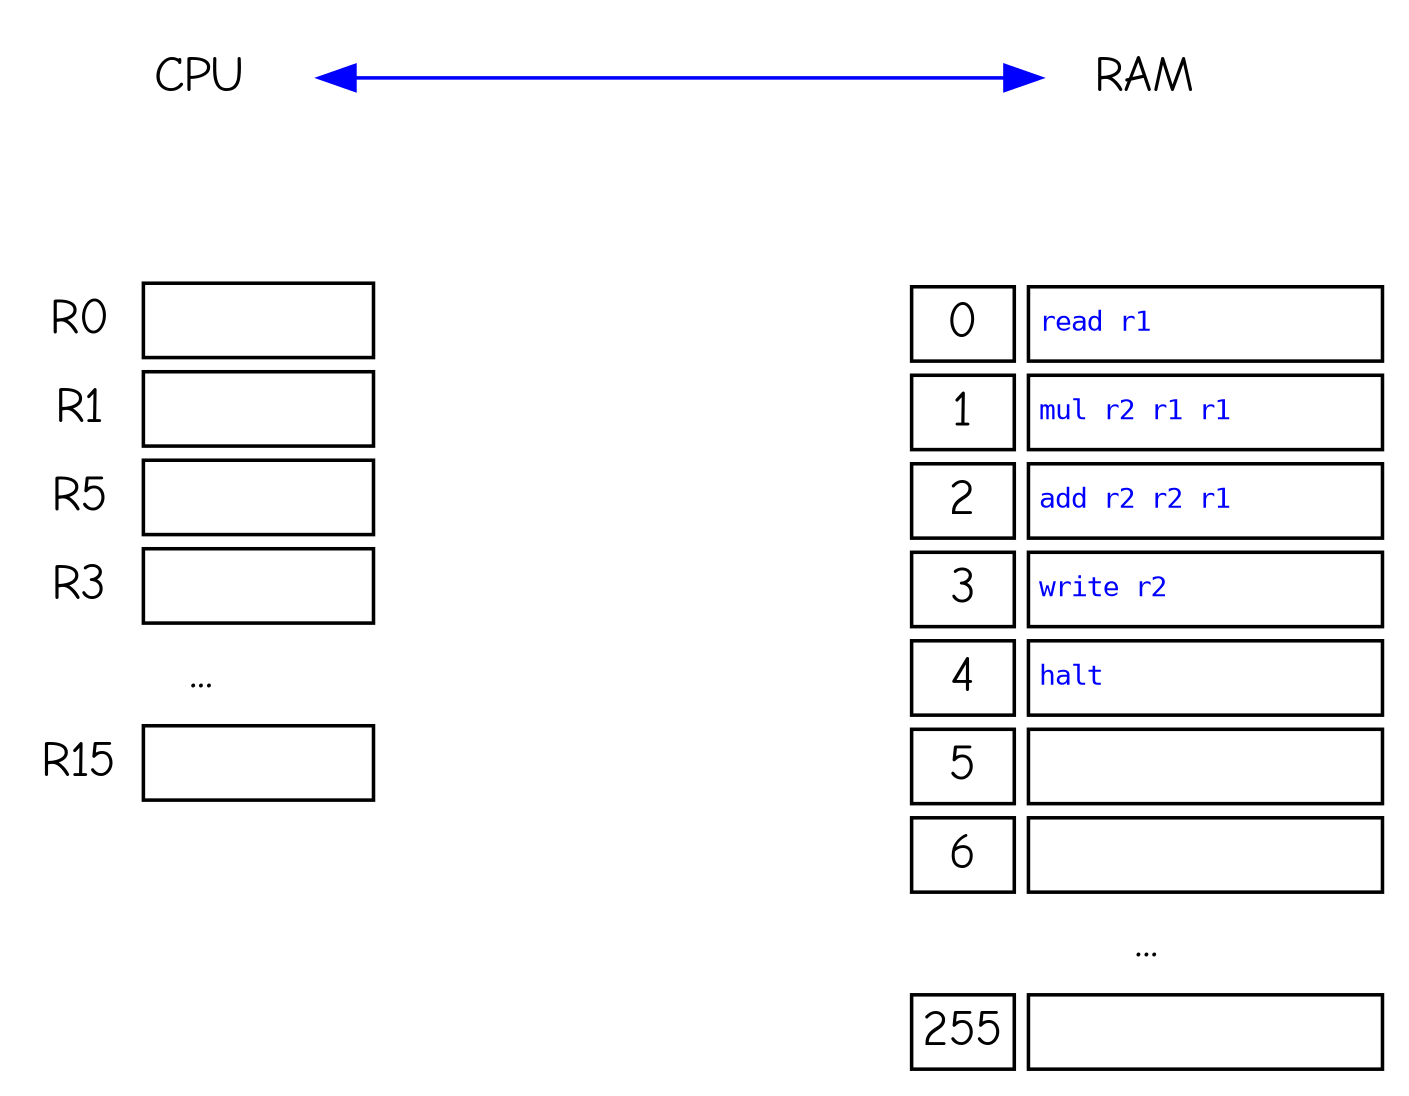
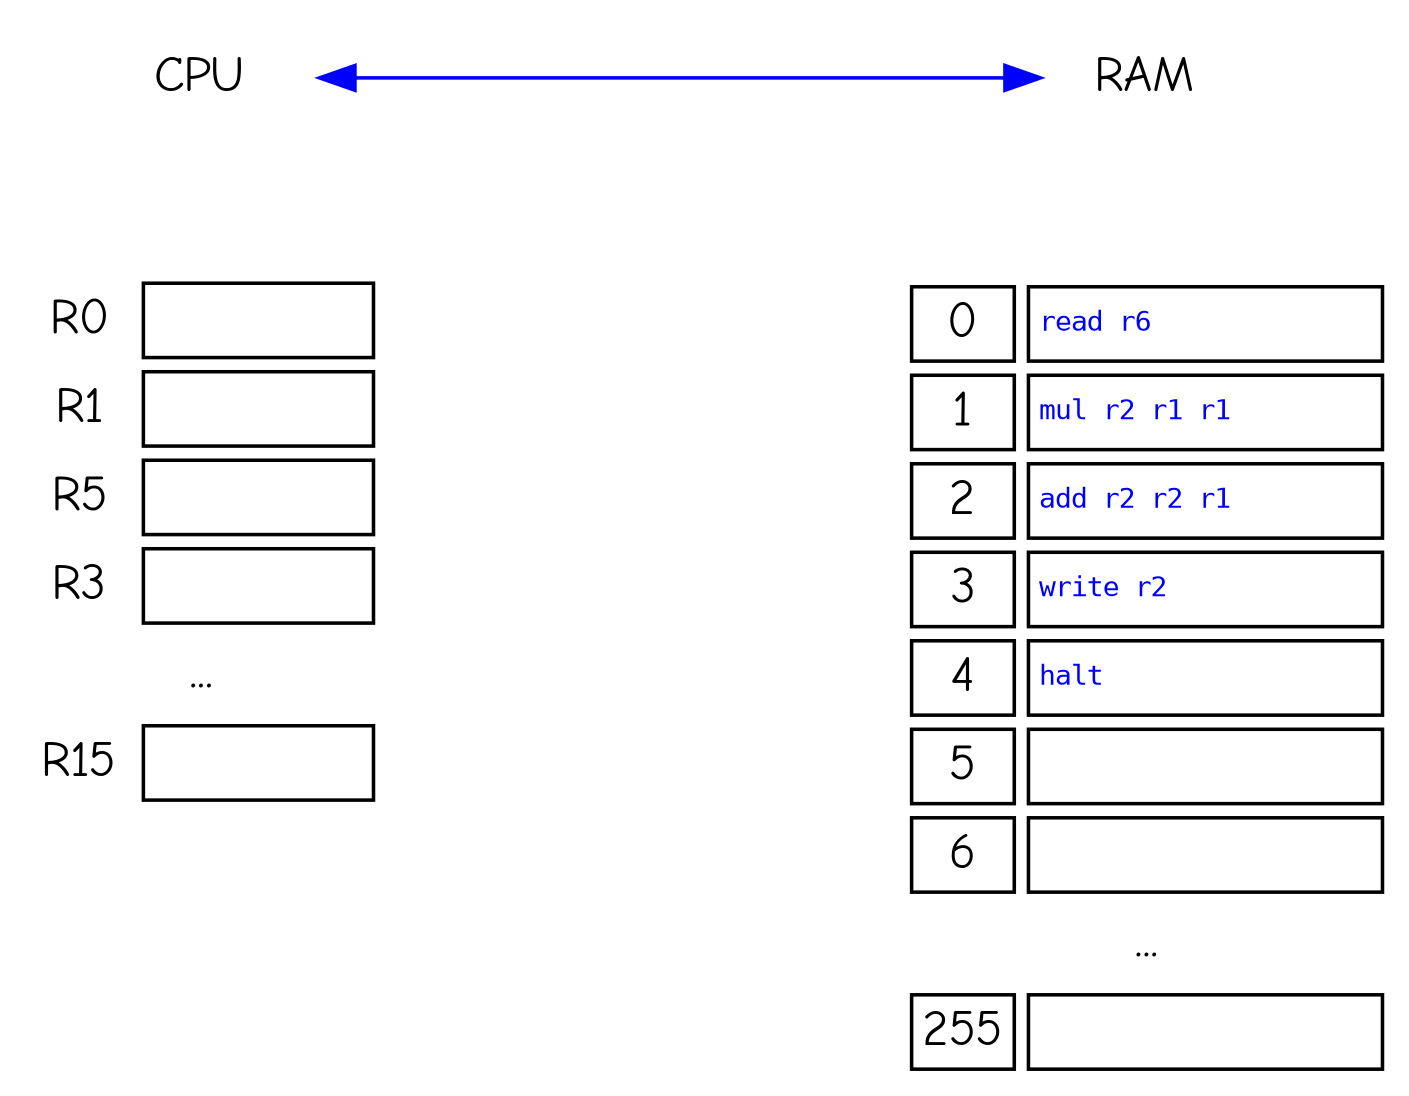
node "0": text "read r1" -> "read r6"
